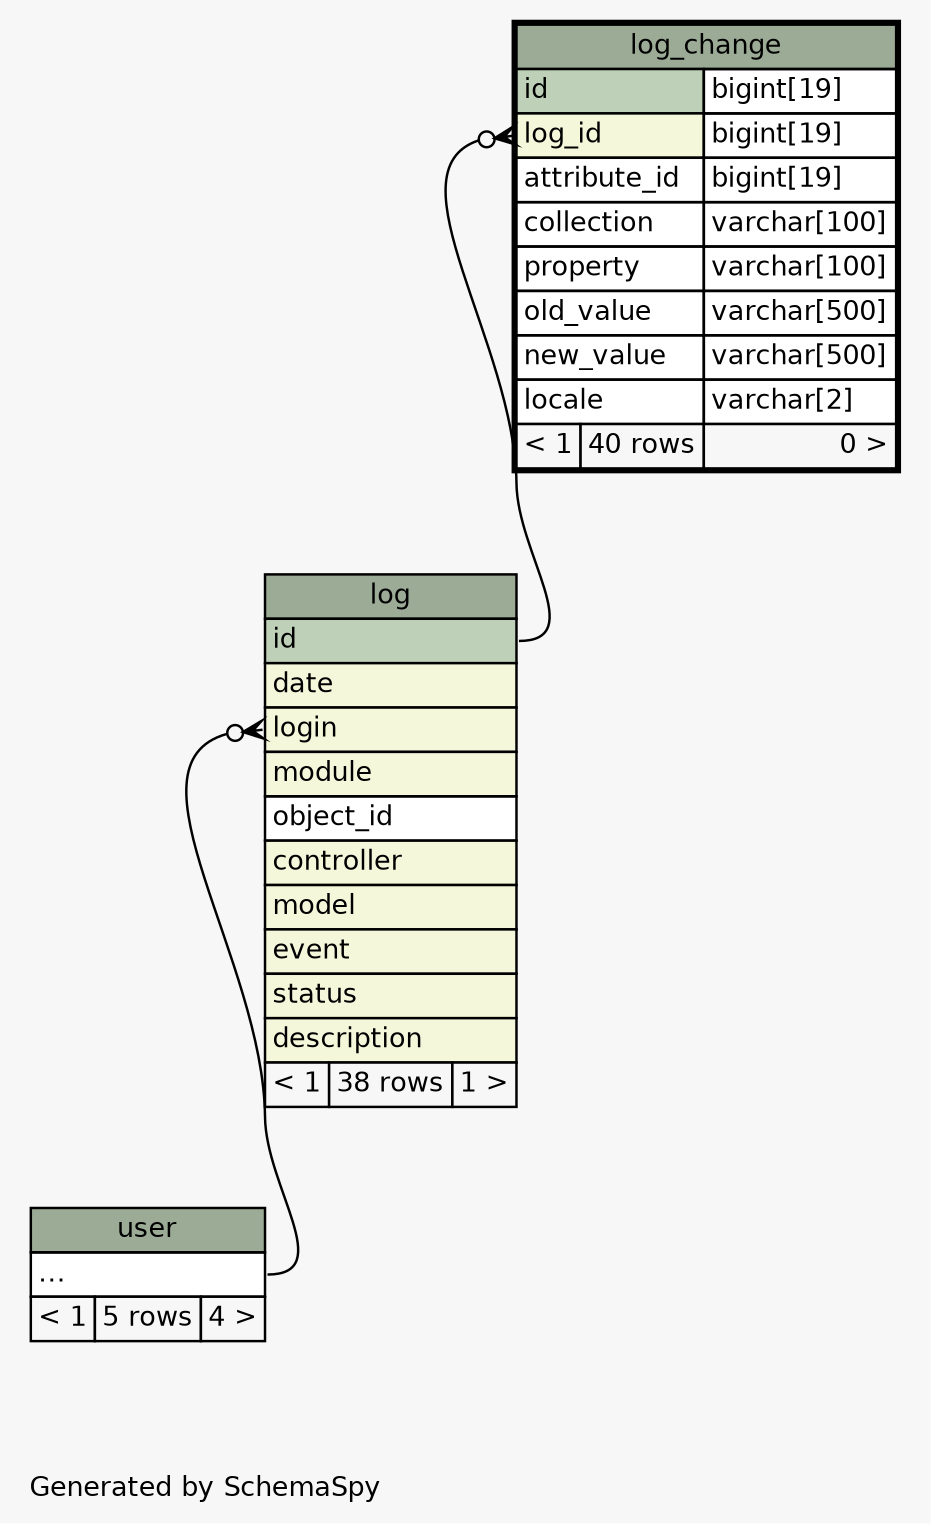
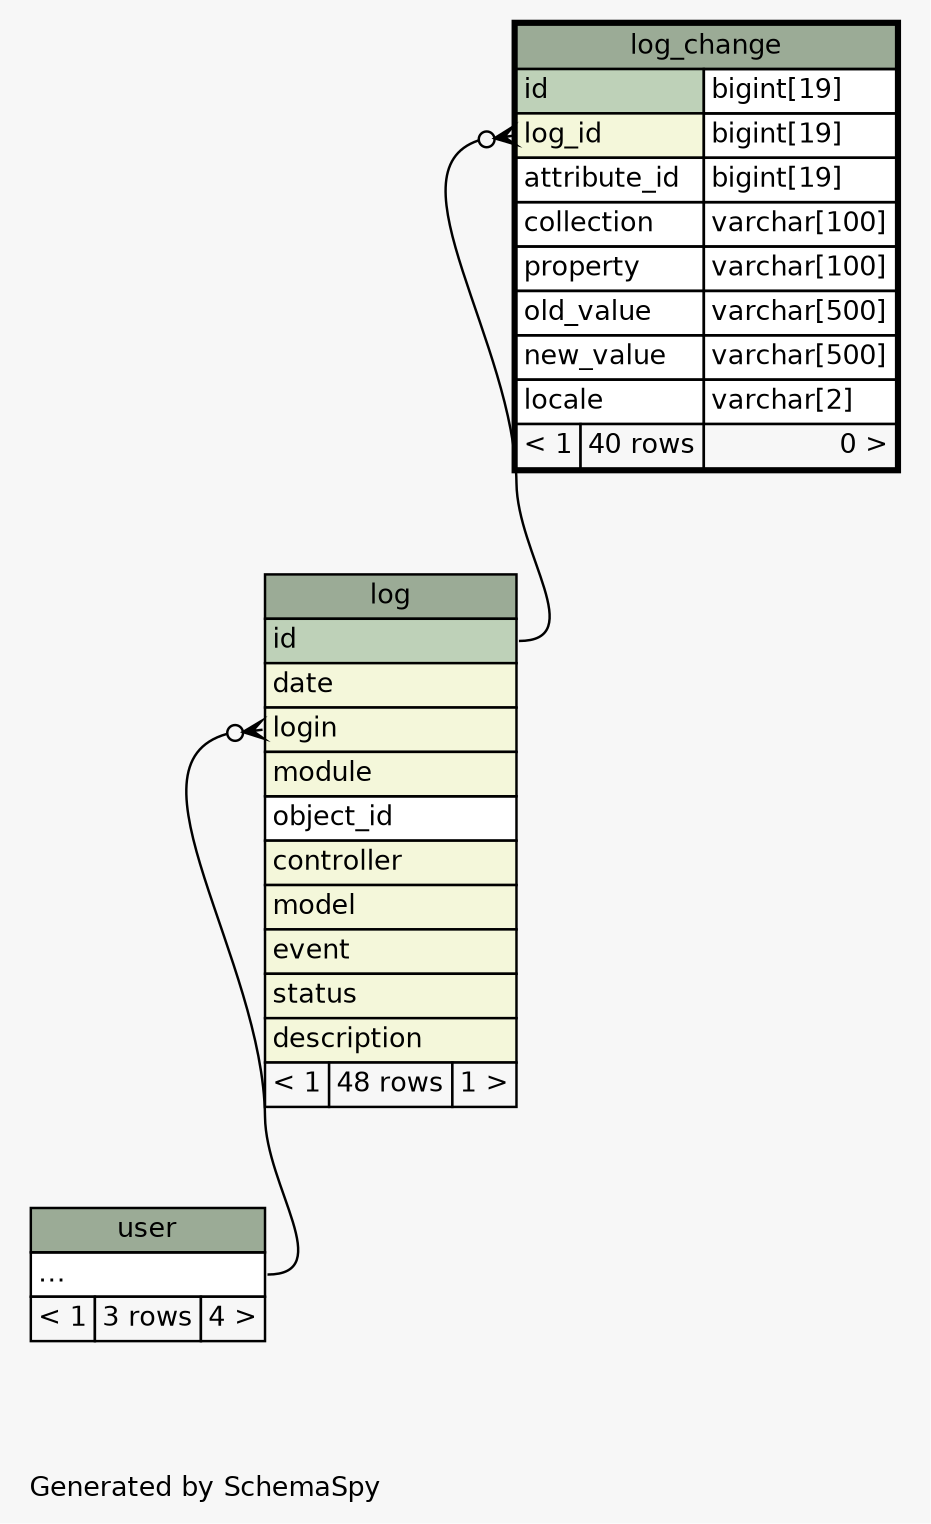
node "log": text "38 rows" -> "48 rows"
node "user": text "5 rows" -> "3 rows"
